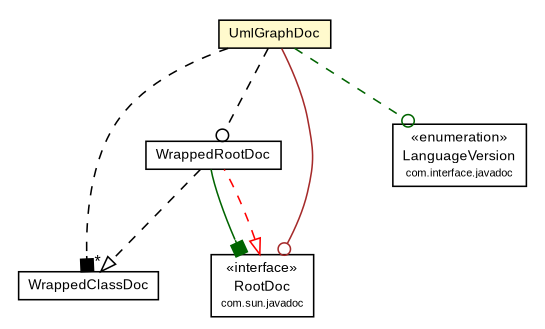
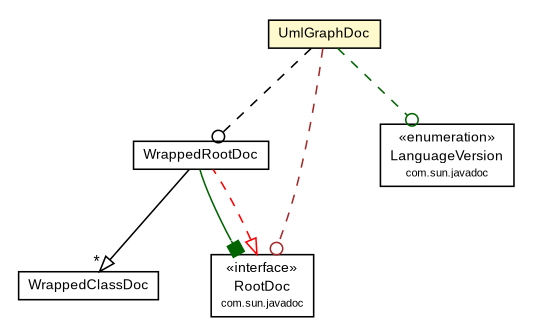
edge "UmlGraphDoc" -> "WrappedClassDoc": removed
edge "UmlGraphDoc" -> "RootDoc": style solid -> dashed
node "LanguageVersion": text "com.interface.javadoc" -> "com.sun.javadoc"
edge "WrappedRootDoc" -> "WrappedClassDoc": style dashed -> solid
